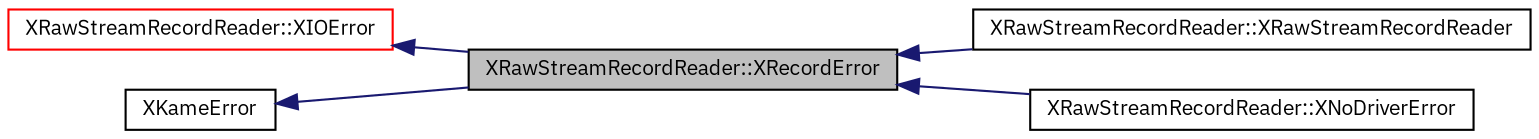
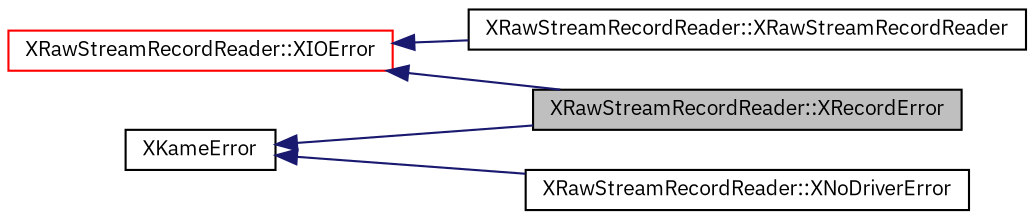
edge "XRawStreamRecordReader::XRawStreamRecordReader" -> "XRawStreamRecordReader::XRecordError": now "XRawStreamRecordReader::XRawStreamRecordReader" -> "XRawStreamRecordReader::XIOError"
edge "XRawStreamRecordReader::XNoDriverError" -> "XRawStreamRecordReader::XRecordError": now "XRawStreamRecordReader::XNoDriverError" -> "XKameError"
